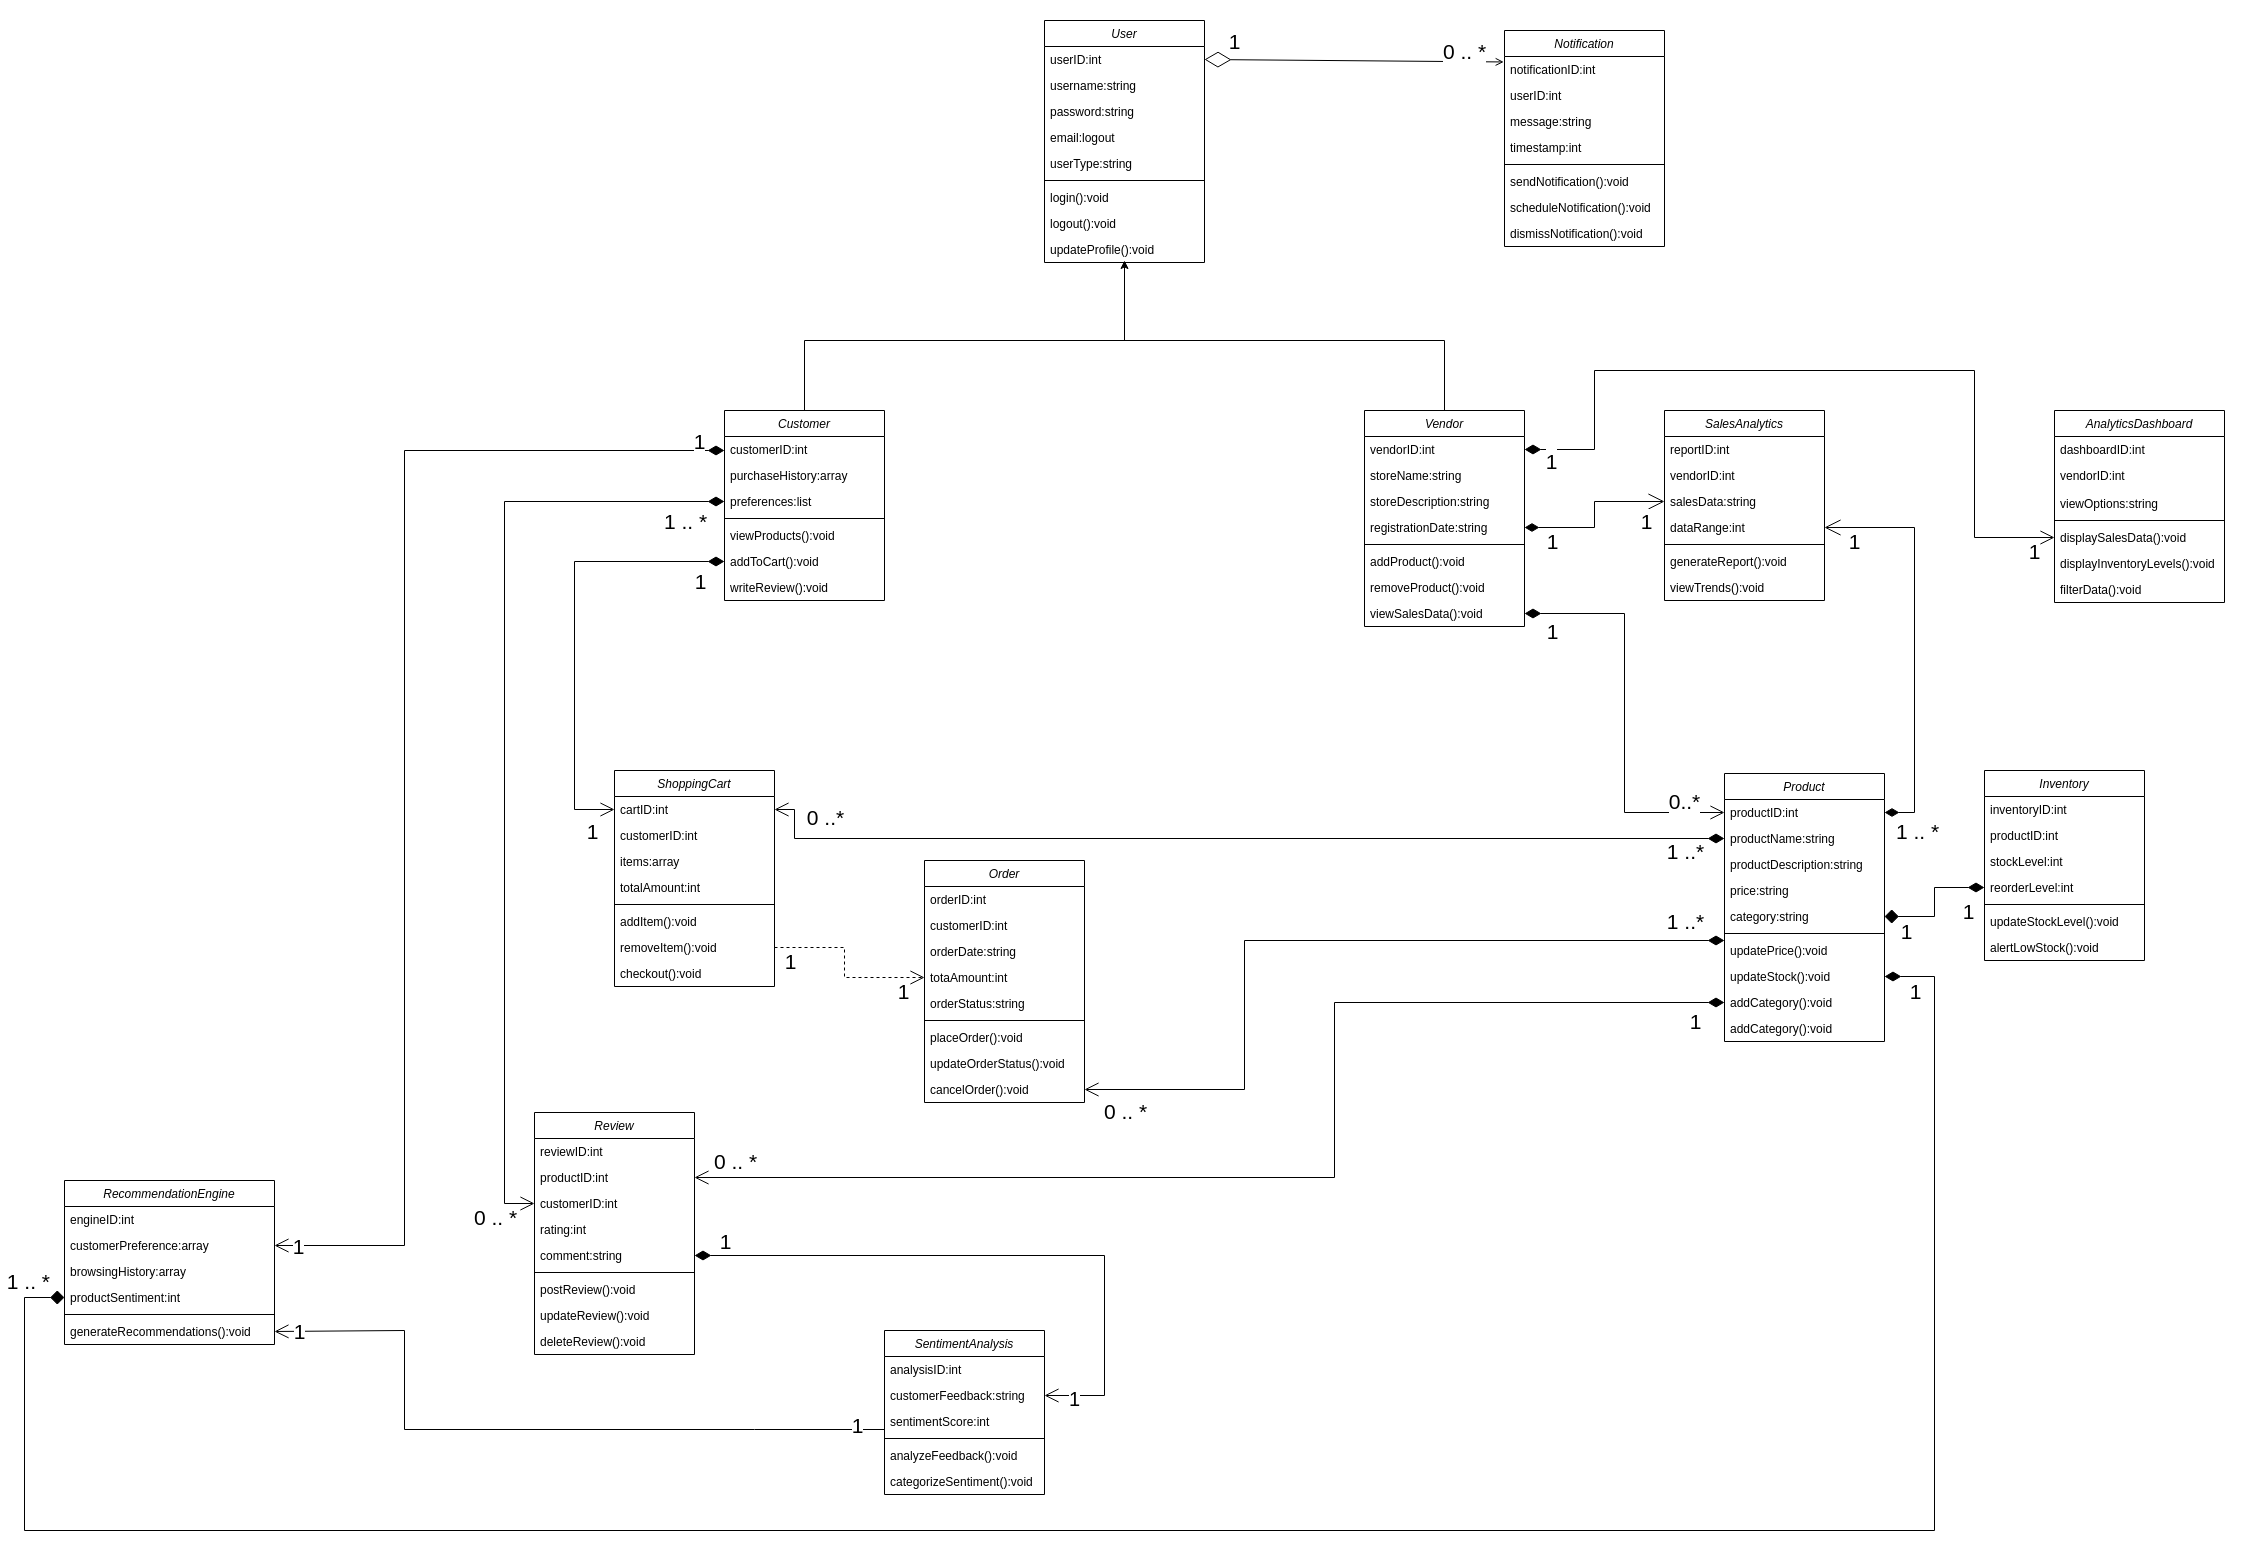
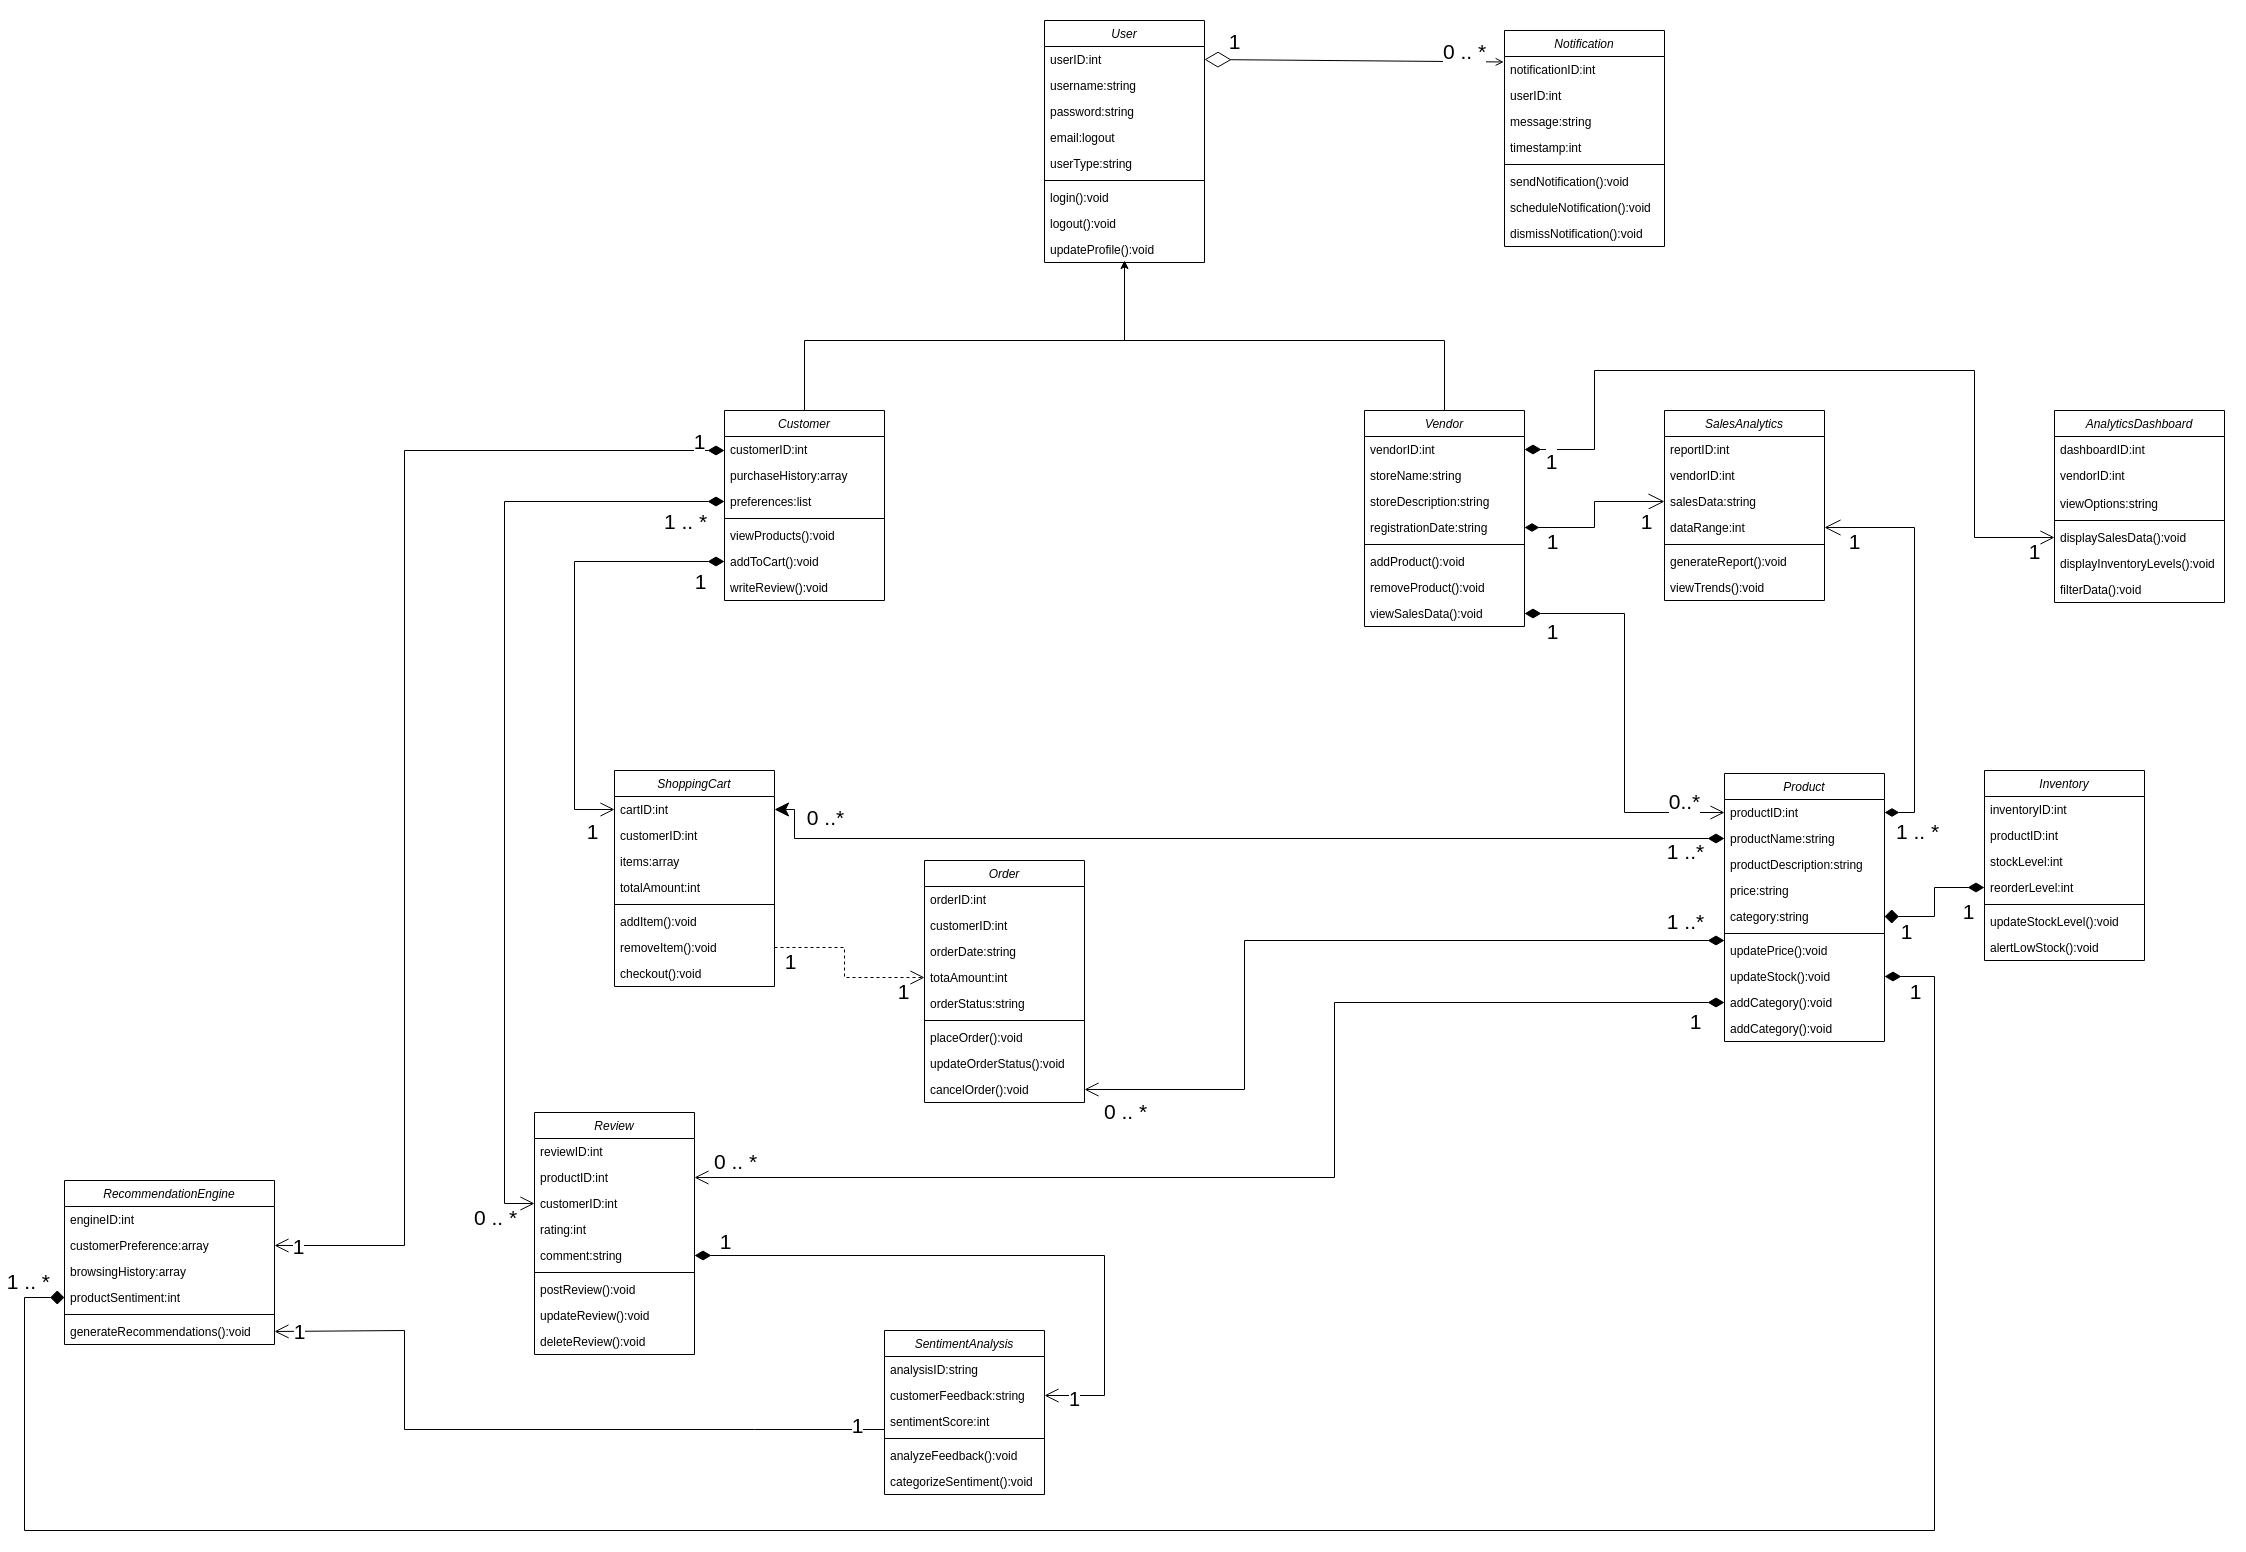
edge "cartID:int" -- "productName:string": arrowhead open -> classic
node "analysisID:int": label "analysisID:int" -> "analysisID:string"
